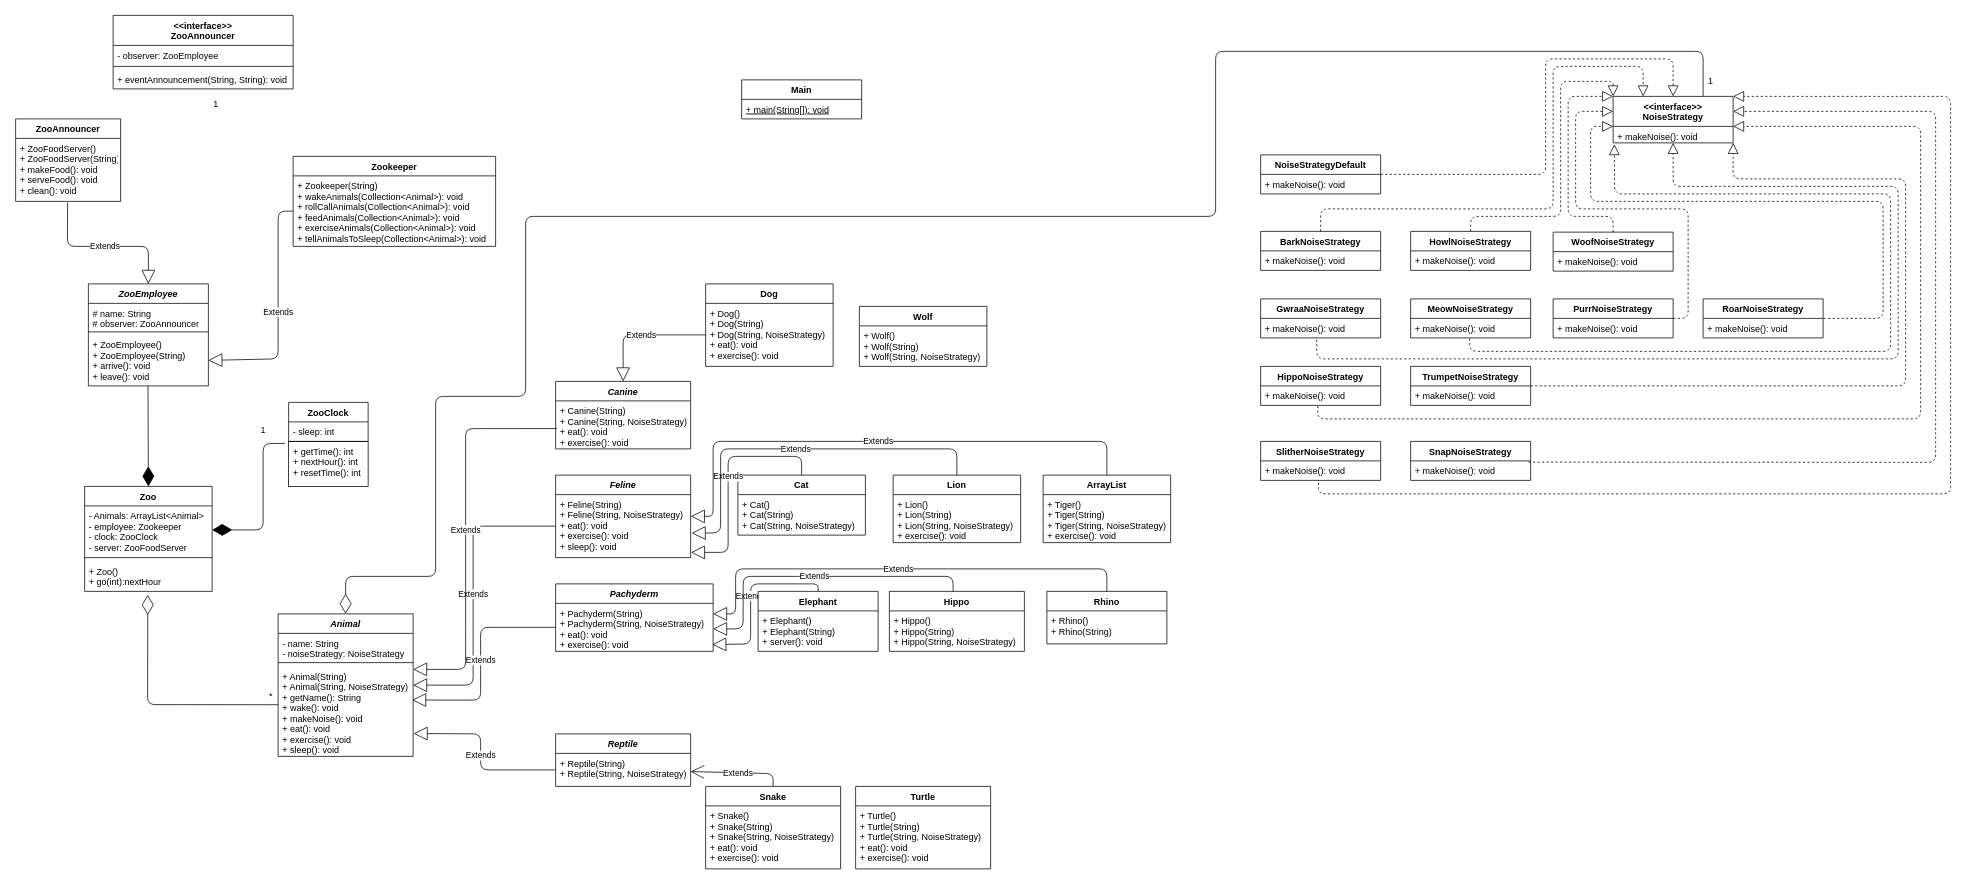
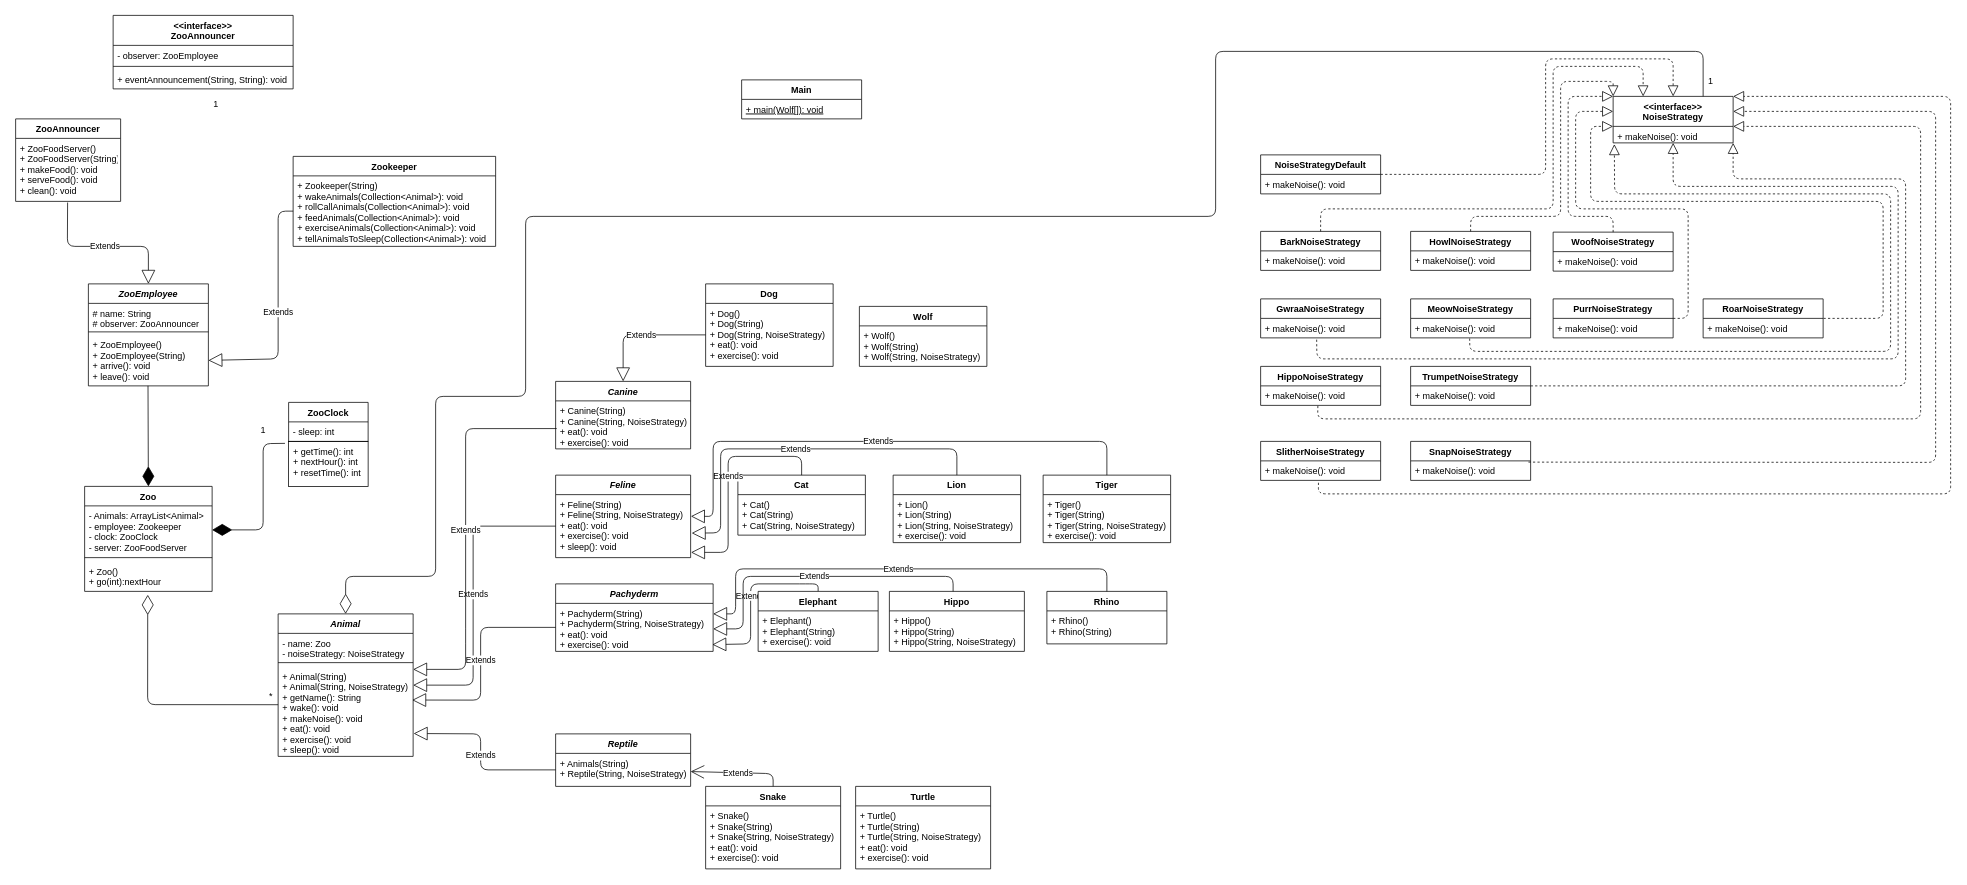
node "+ main(String[]): void": label "+ main(String[]): void" -> "+ main(Wolf[]): void"
node "ArrayList": label "ArrayList" -> "Tiger"
node "+ Elephant() + Elephant(String) + server(): void": label "+ Elephant() + Elephant(String) + server(): void" -> "+ Elephant() + Elephant(String) + exercise(): void"
node "- name: String - noiseStrategy: NoiseStrategy": label "- name: String - noiseStrategy: NoiseStrategy" -> "- name: Zoo - noiseStrategy: NoiseStrategy"
node "+ Reptile(String) + Reptile(String, NoiseStrategy)": label "+ Reptile(String) + Reptile(String, NoiseStrategy)" -> "+ Animals(String) + Reptile(String, NoiseStrategy)"
